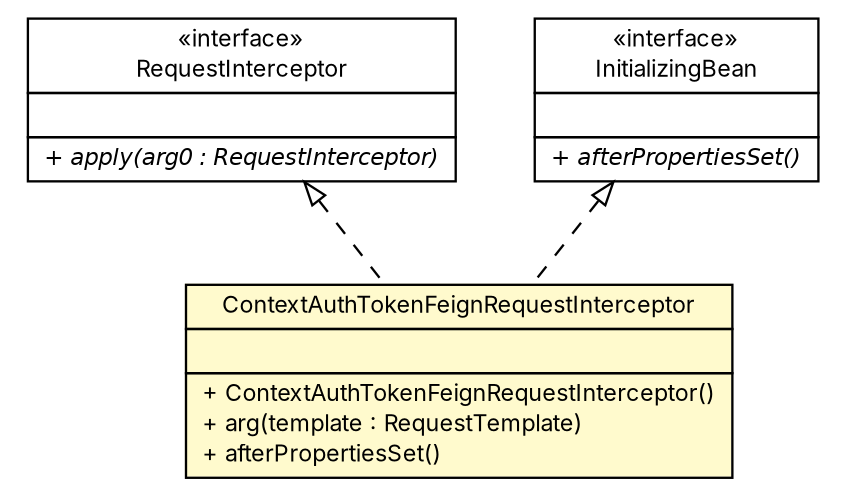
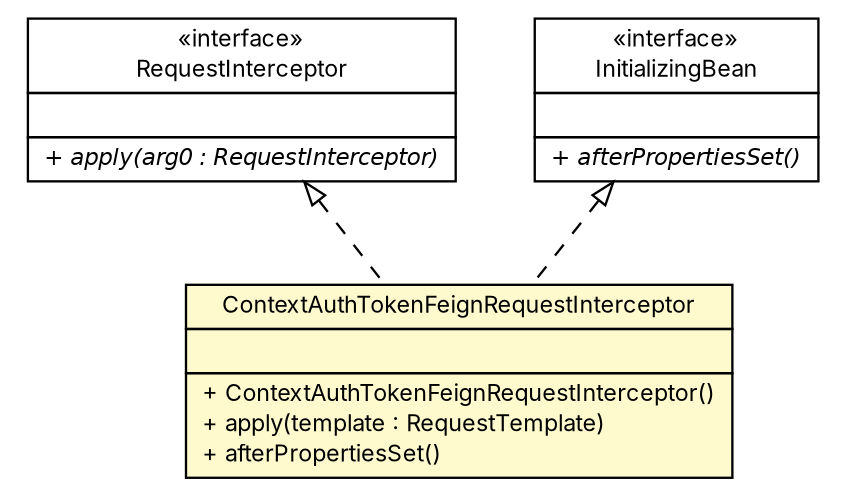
node "ContextAuthTokenFeignRequestInterceptor": text "+ arg(template : RequestTemplate)" -> "+ apply(template : RequestTemplate)"
